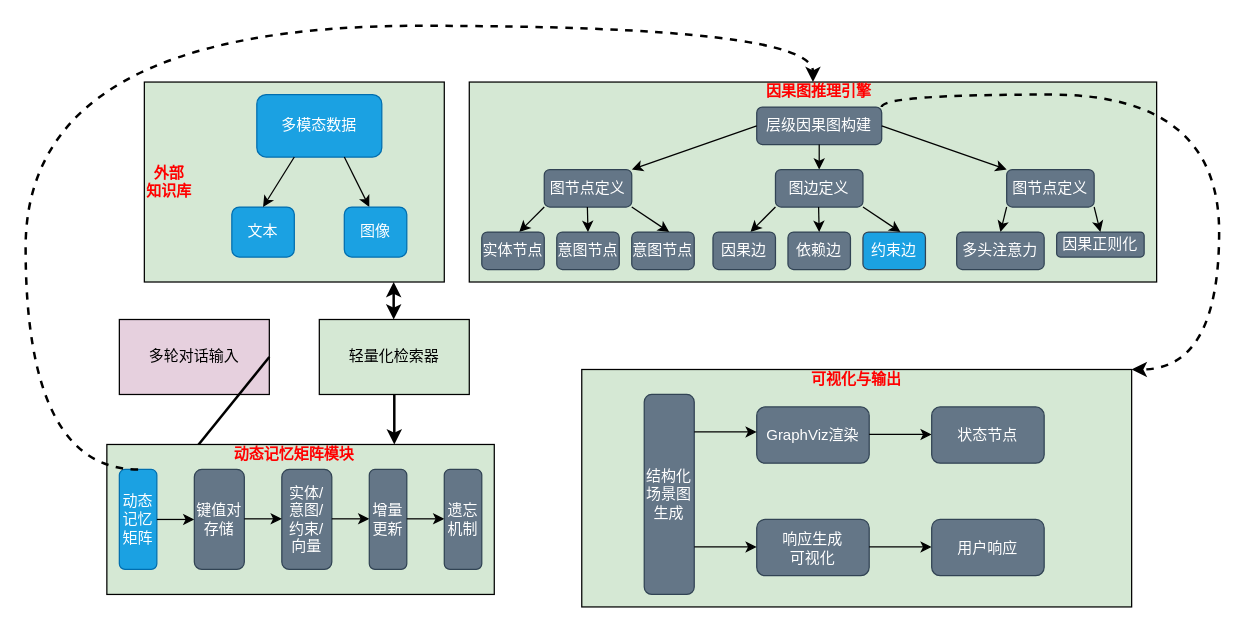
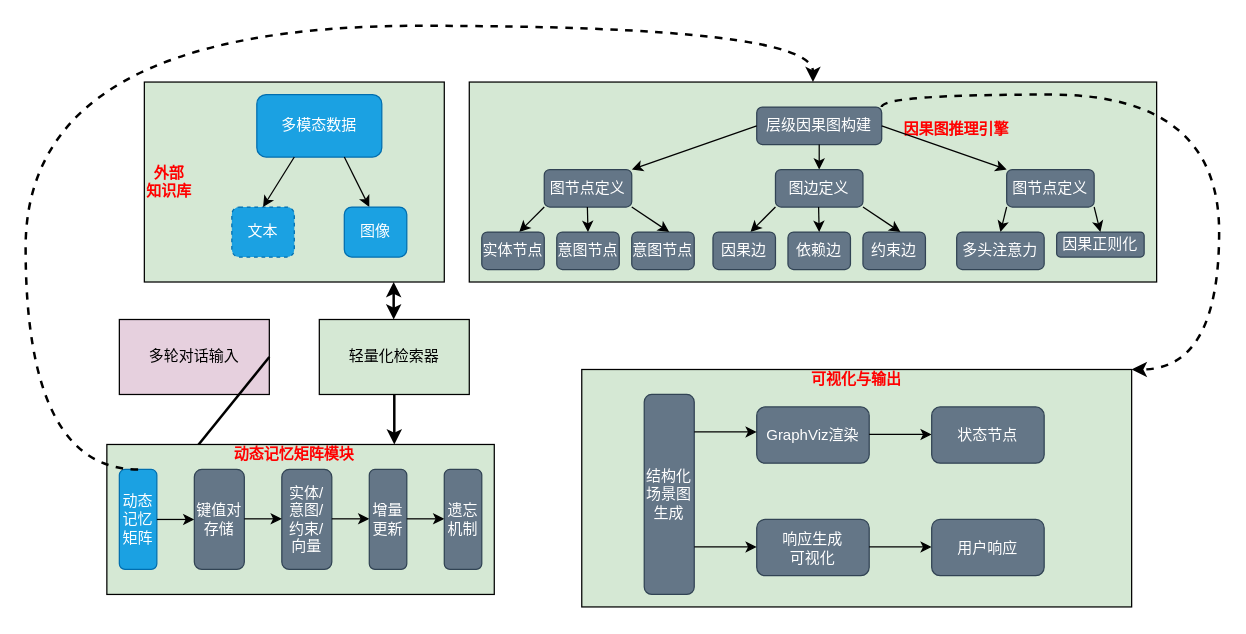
node "因果图推理引擎": moved (819, 91) -> (957, 129)
node "文本": style solid -> dashed
node "约束边": fillcolor #1ba1e2 -> #647687
